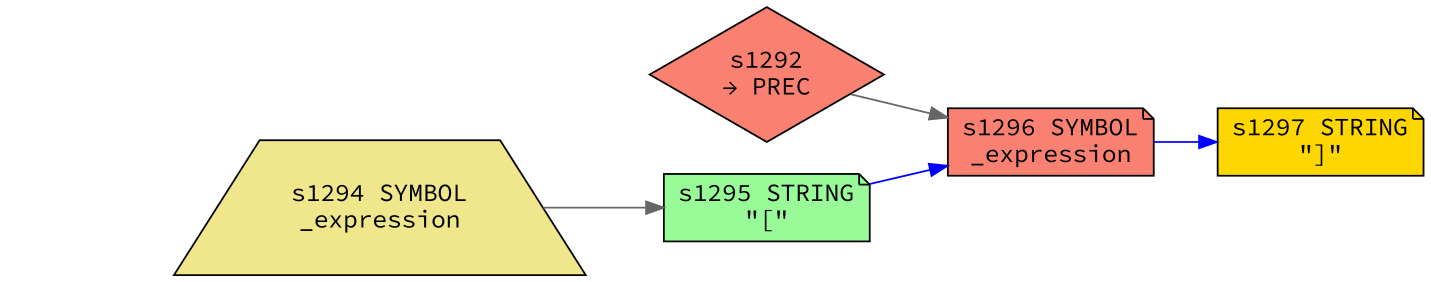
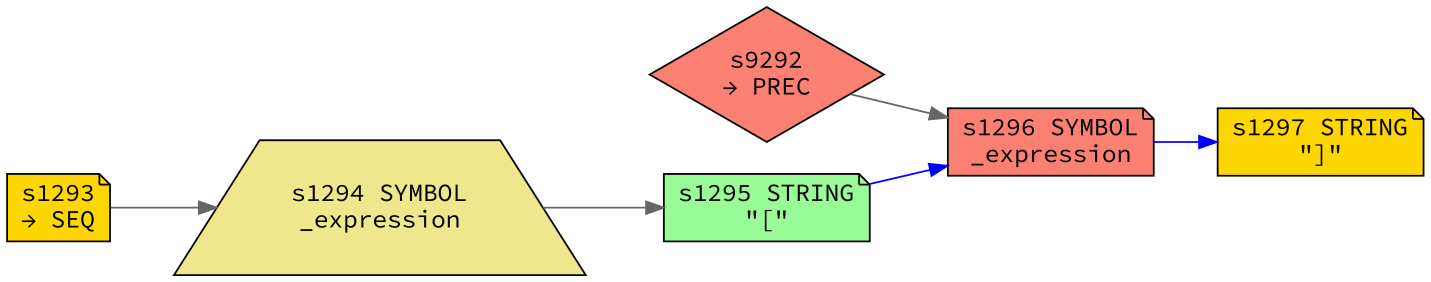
node "s1292 → PREC": label "s1292 → PREC" -> "s9292 → PREC"
node "s1293 → SEQ": added
